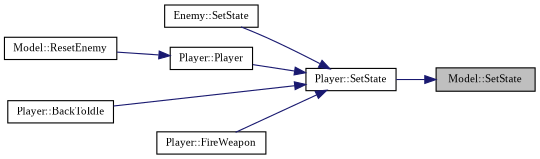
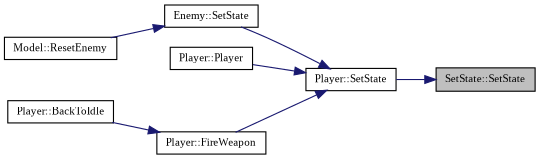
edge "Model::ResetEnemy" -> "Player::Player": now "Model::ResetEnemy" -> "Enemy::SetState"
node "Model::SetState": label "Model::SetState" -> "SetState::SetState"
edge "Player::BackToIdle" -> "Player::SetState": now "Player::BackToIdle" -> "Player::FireWeapon"
